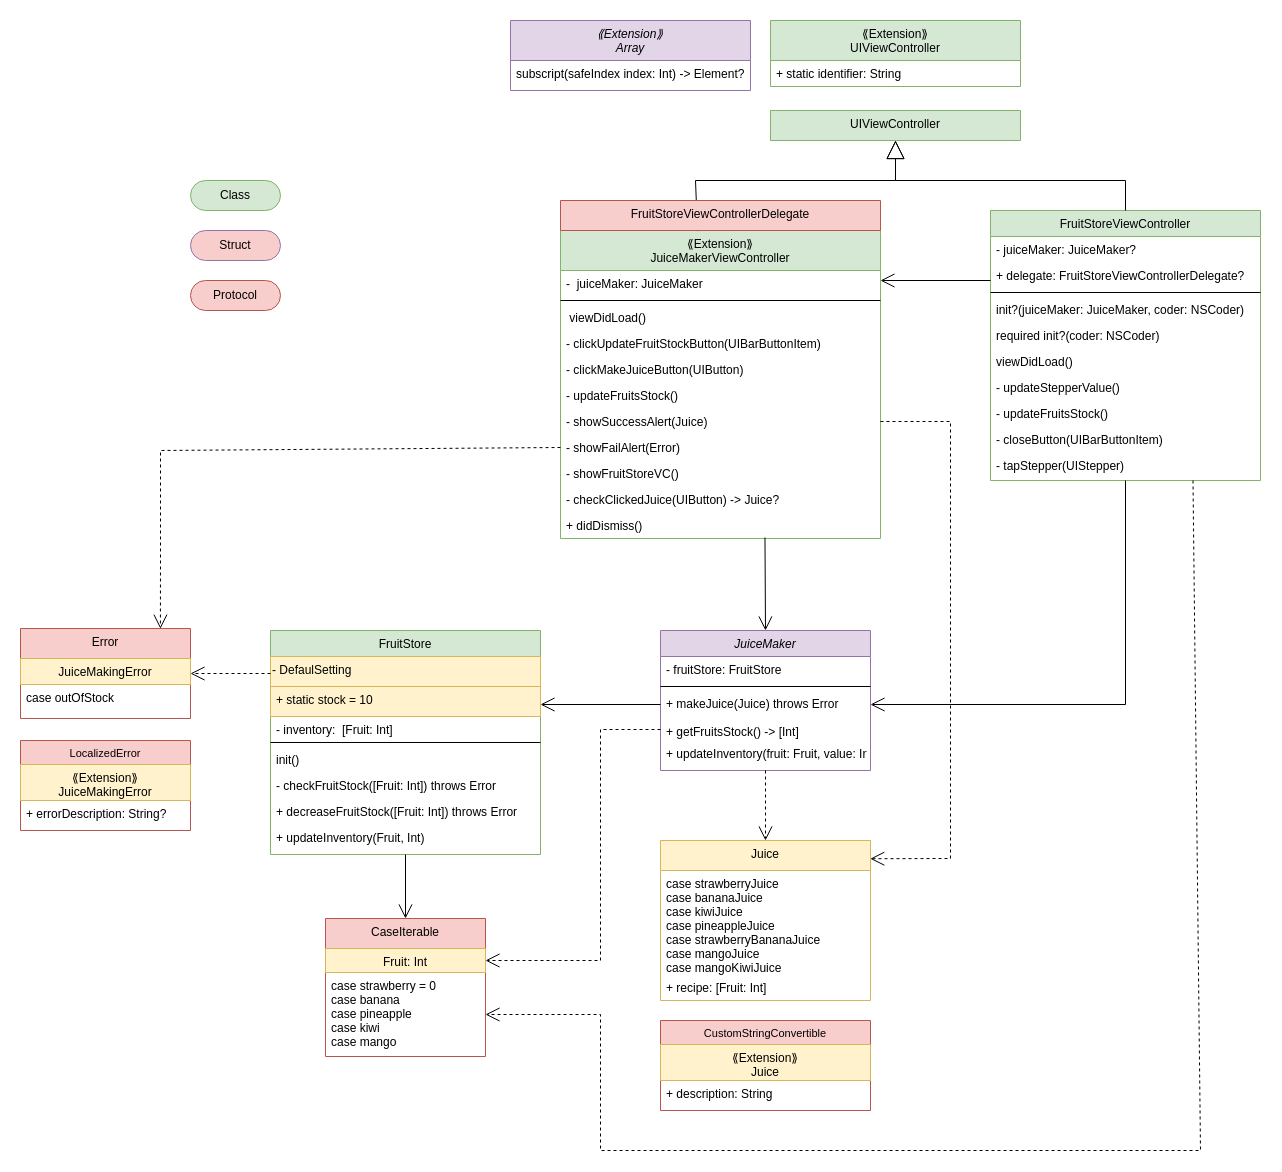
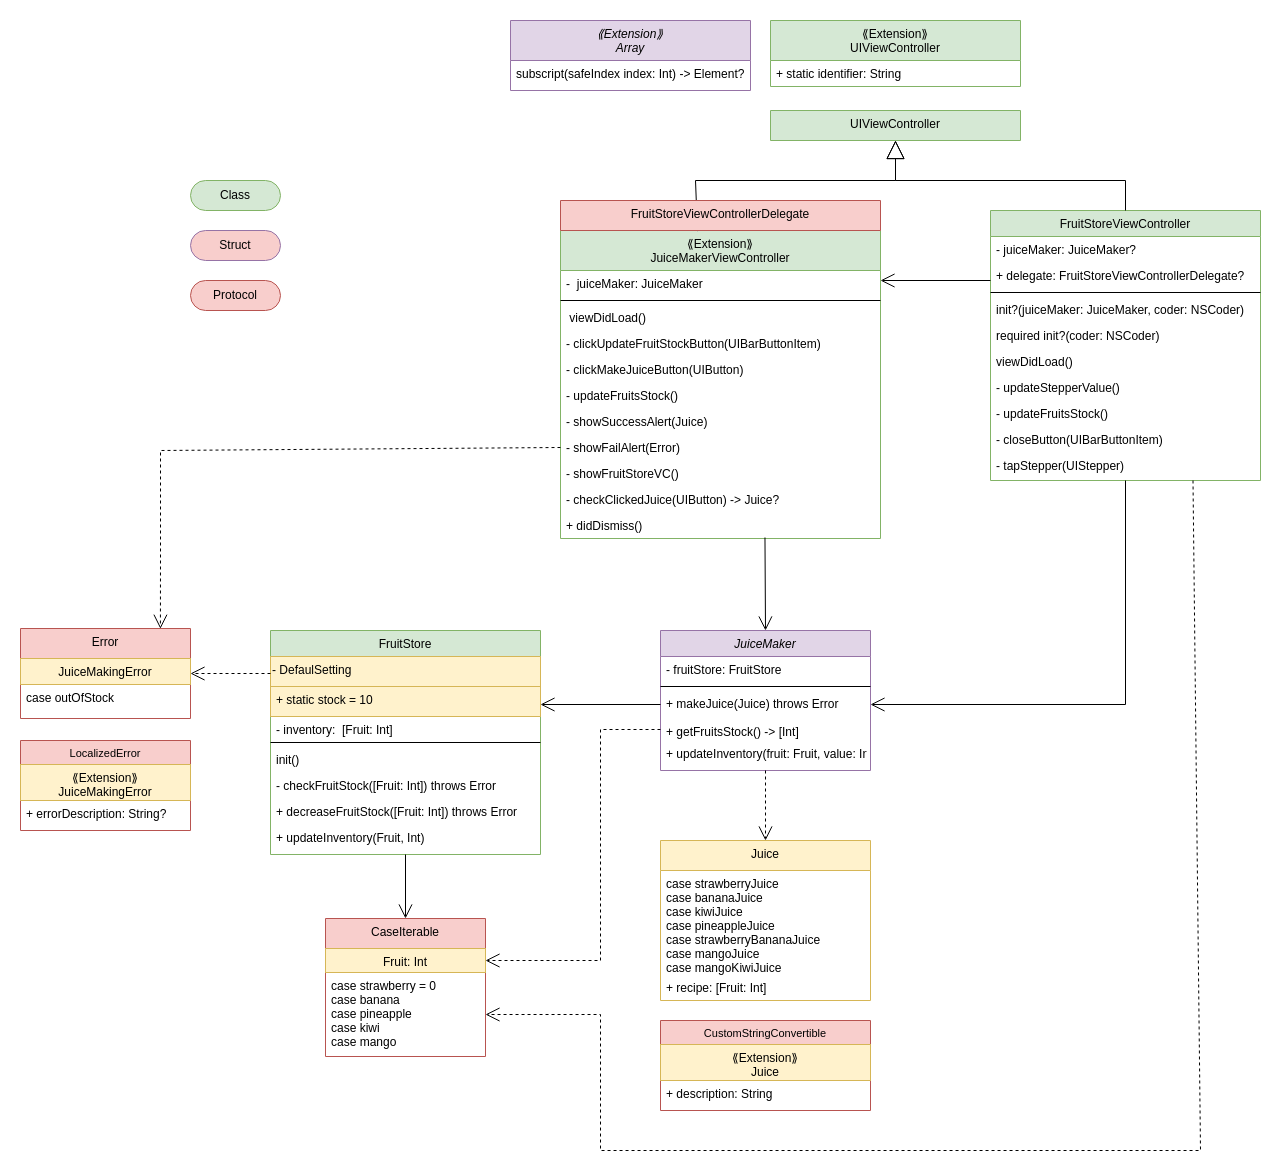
edge "- showSuccessAlert(Juice)" -> "Juice": removed
